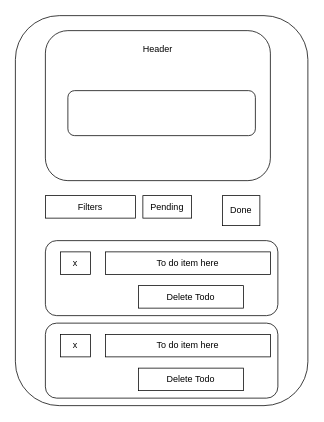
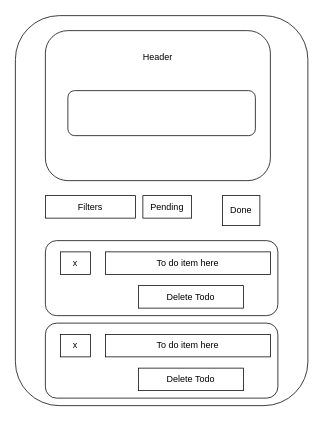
node "Header": moved (158, 49) -> (158, 57)
